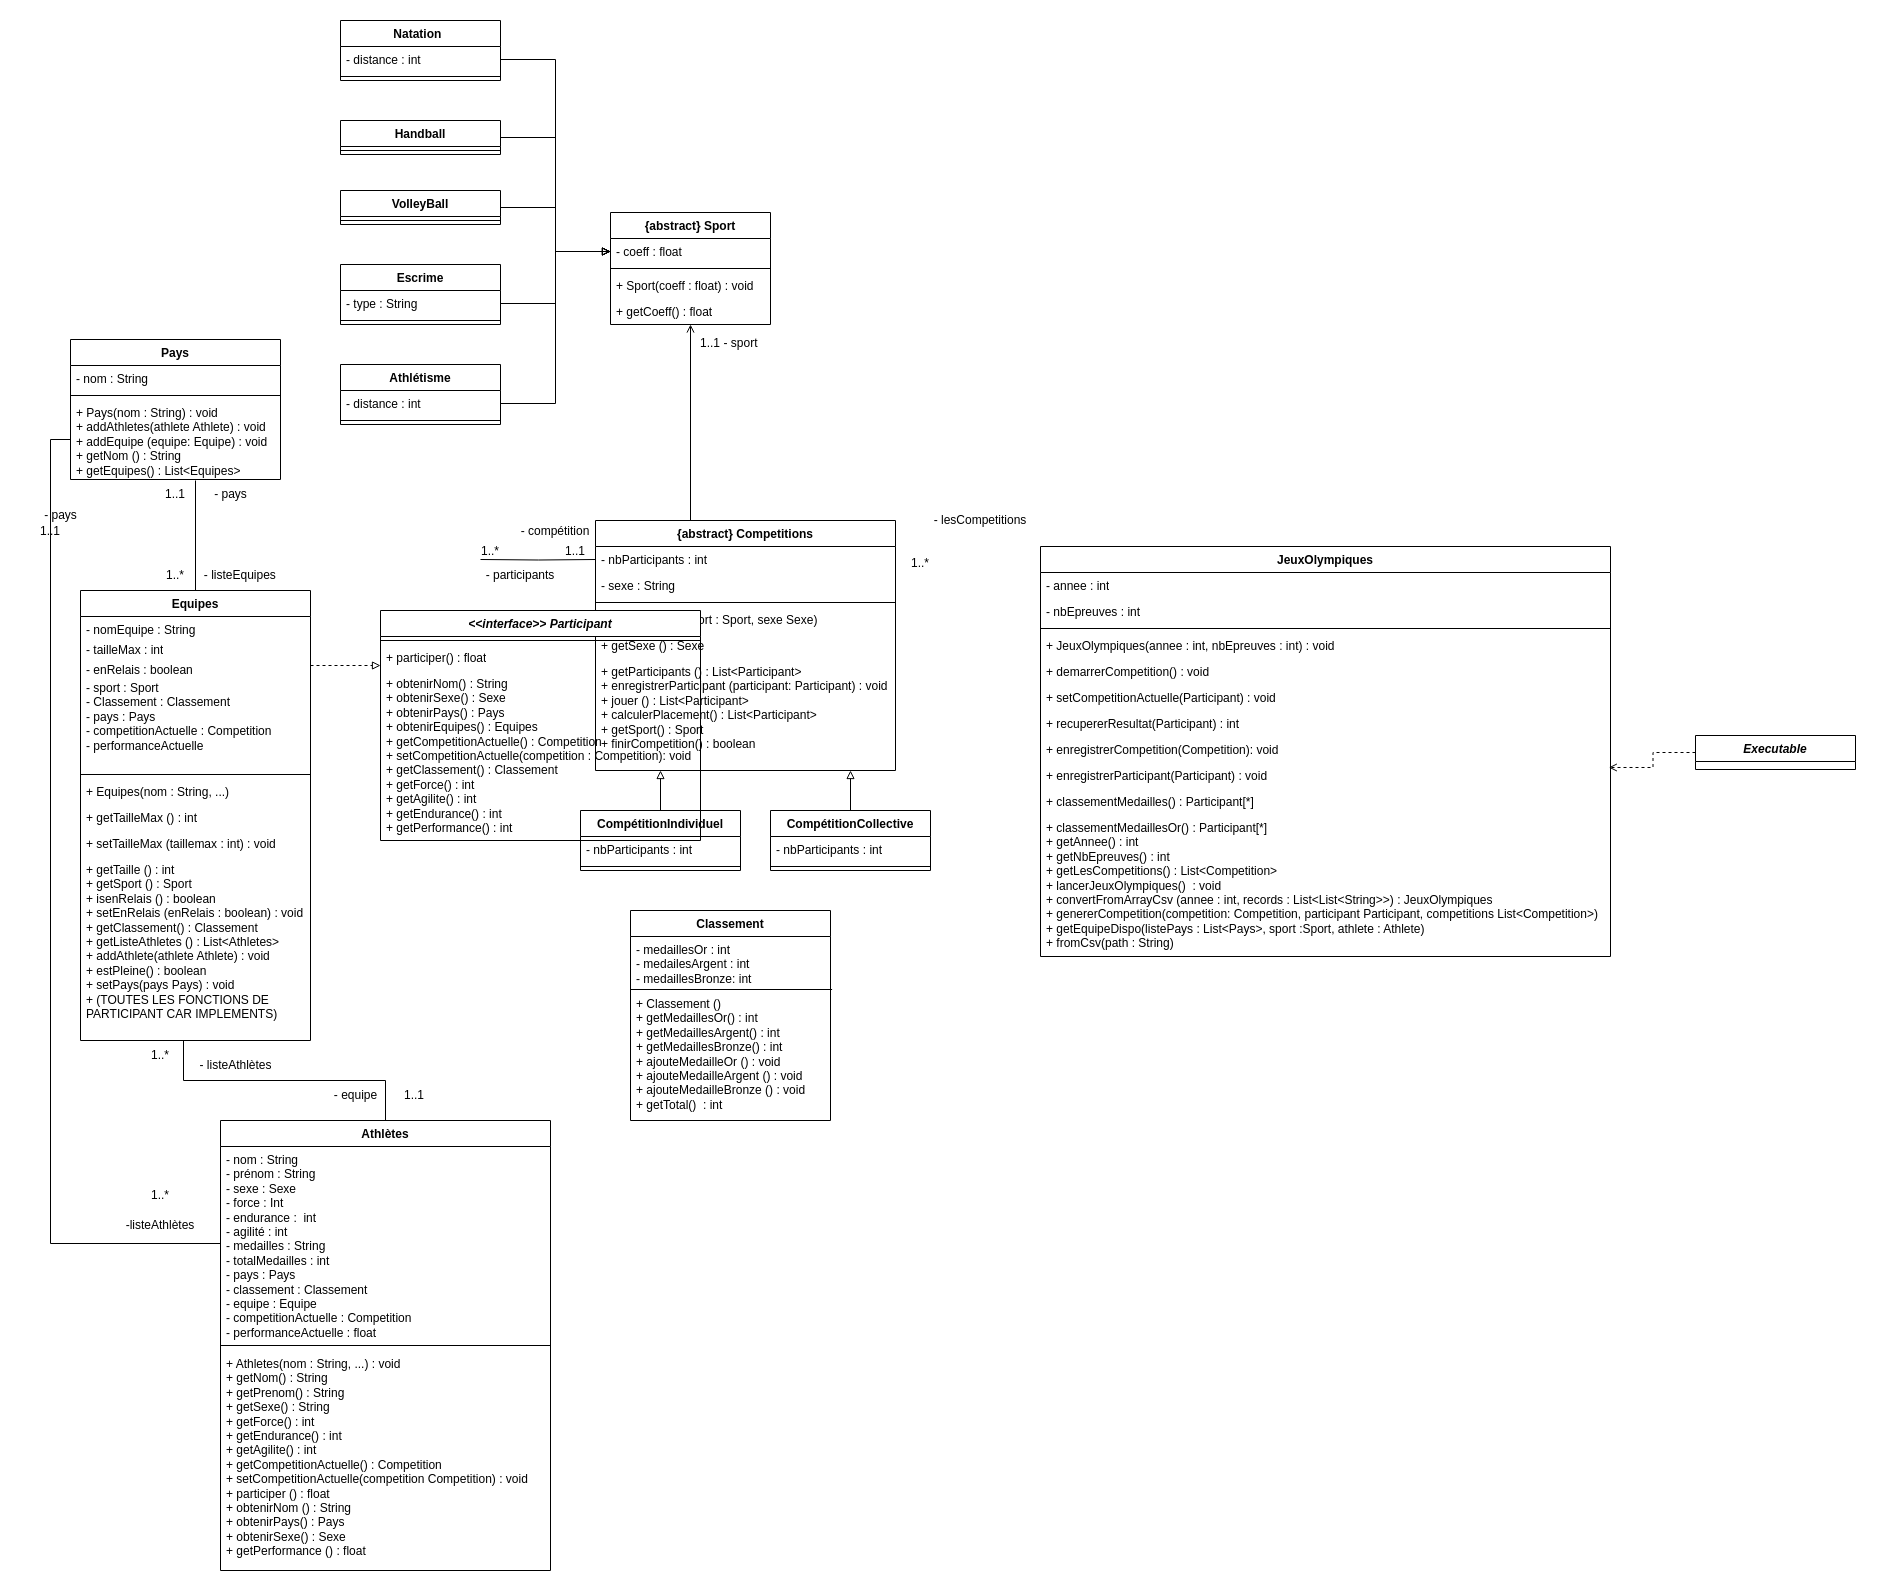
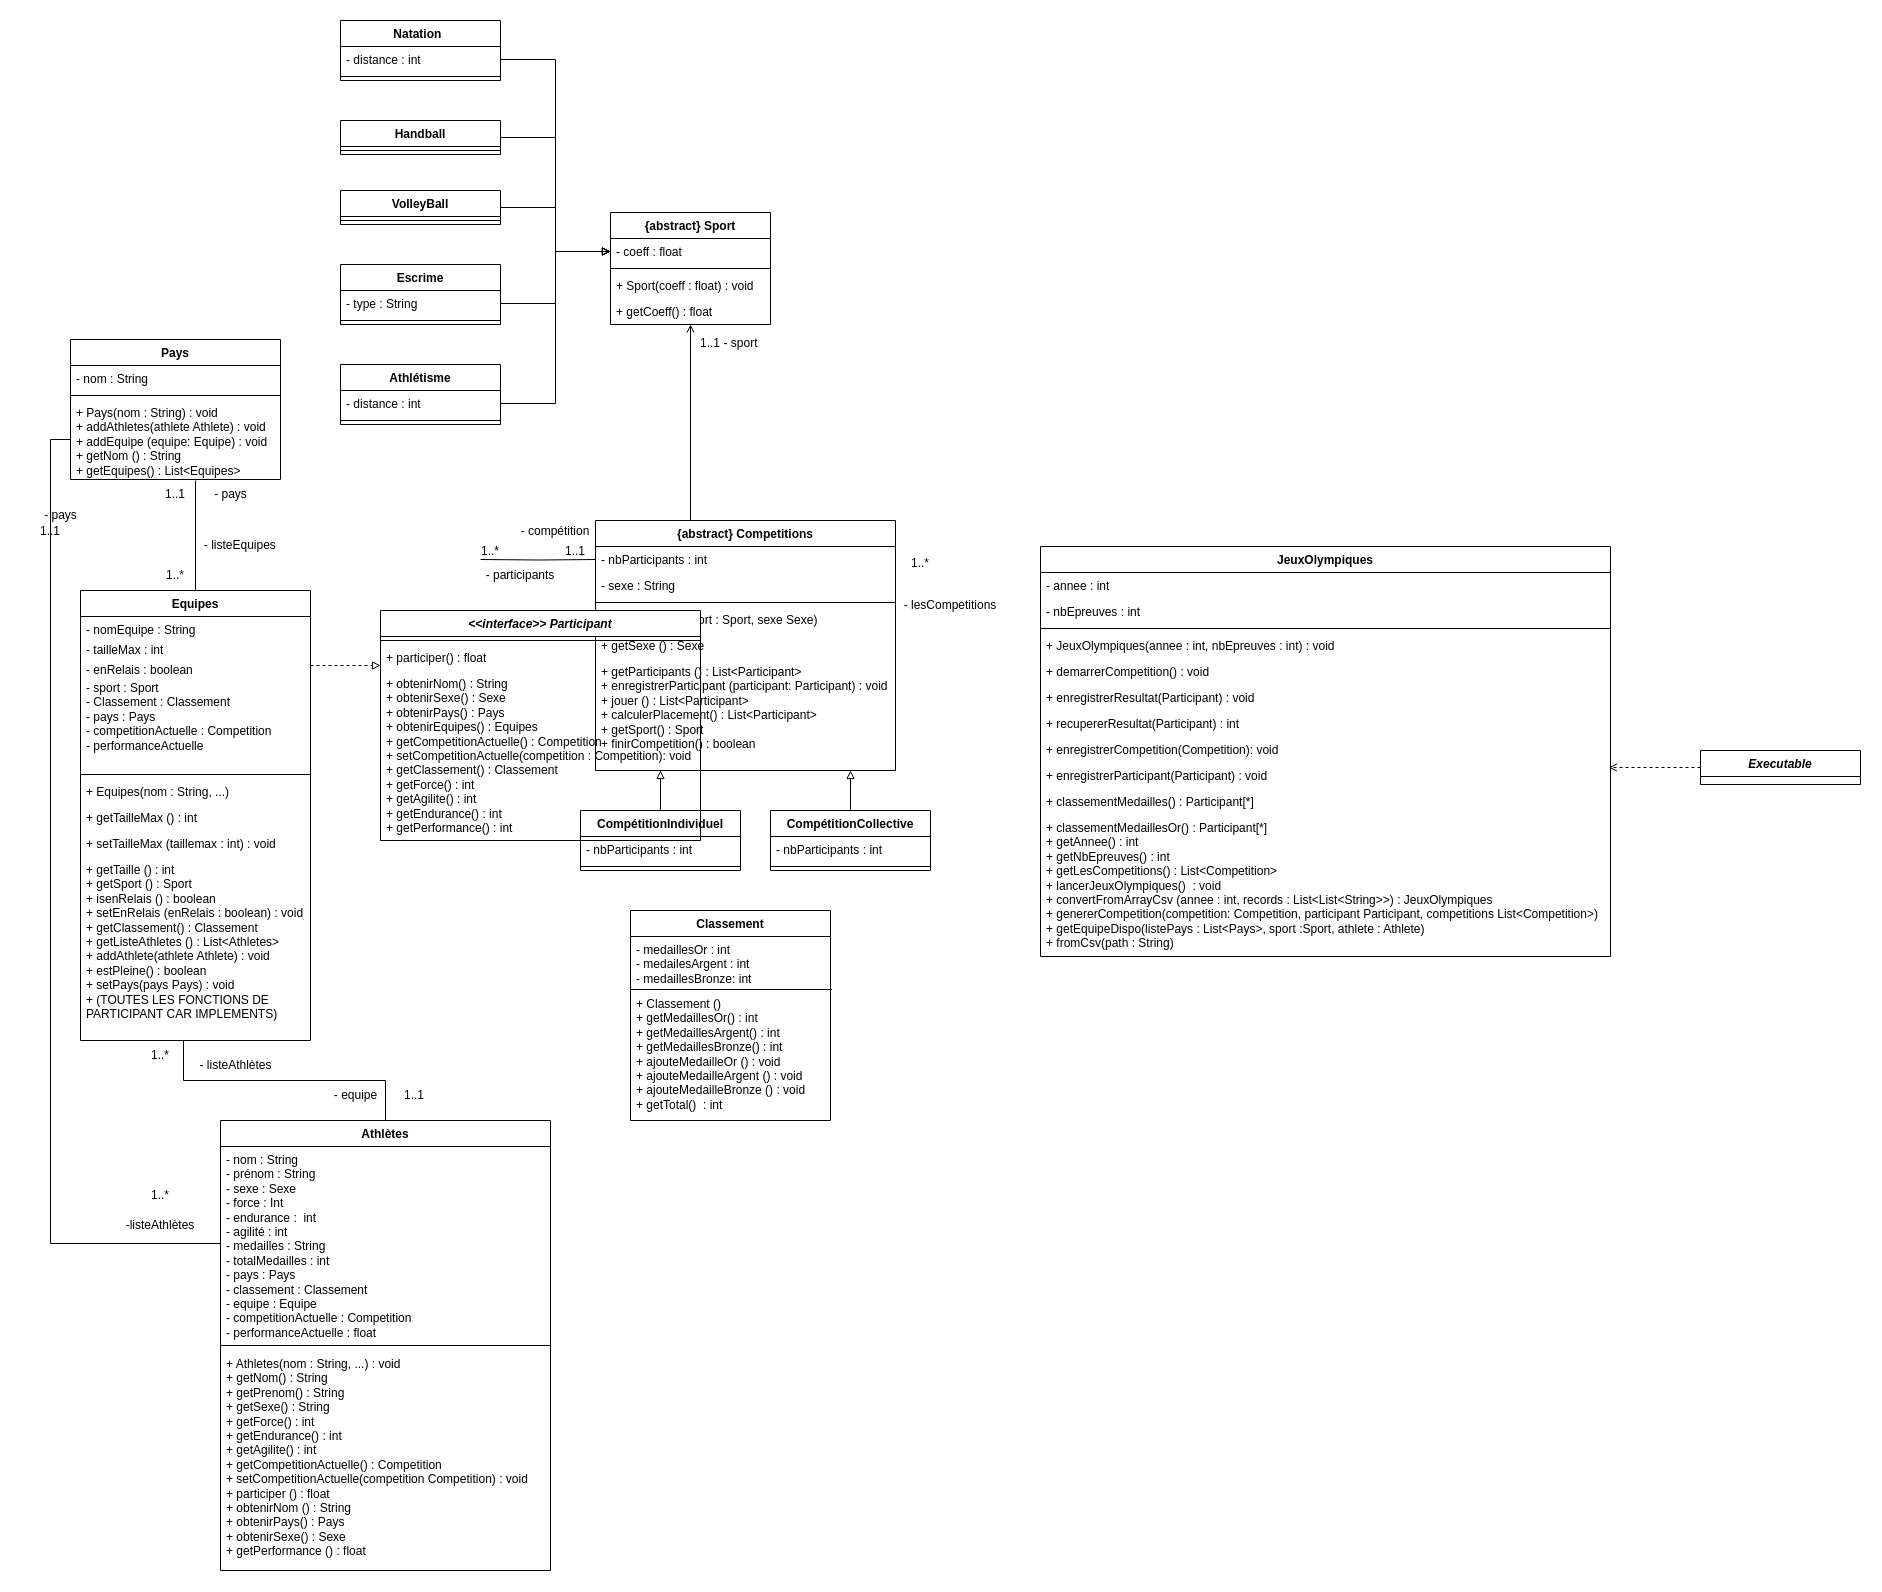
node "- lesCompetitions": moved (981, 521) -> (951, 606)
node "- listeEquipes": moved (242, 576) -> (242, 546)
node "+ setCompetitionActuelle(Participant) : void": label "+ setCompetitionActuelle(Participant) : void" -> "+ enregistrerResultat(Participant) : void"
node "Executable": moved (1776, 753) -> (1781, 768)
